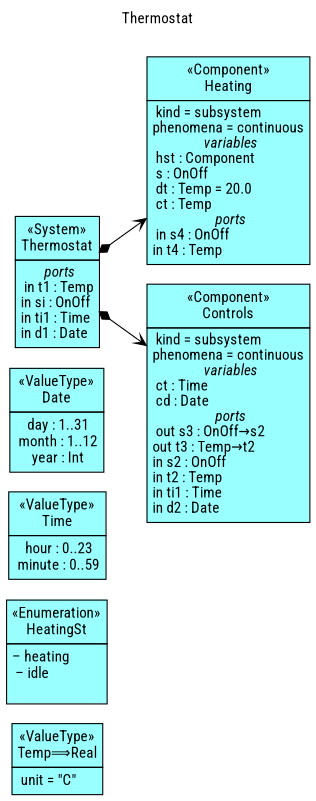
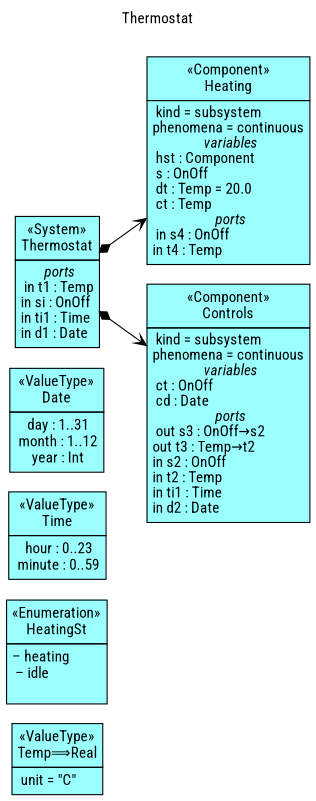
node "Controls": text "ct : Time" -> "ct : OnOff"
